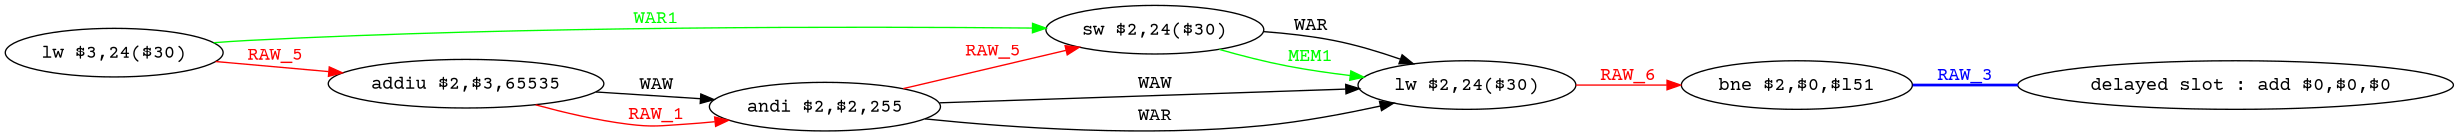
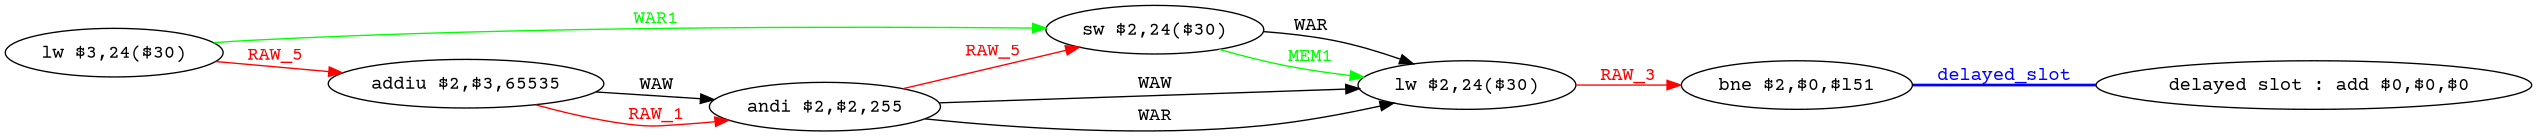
edge "lw $2,24($30)" -> "bne $2,$0,$l51": label "RAW_6" -> "RAW_3"
edge "bne $2,$0,$l51" -- "delayed slot : add $0,$0,$0": label "RAW_3" -> "delayed_slot"
